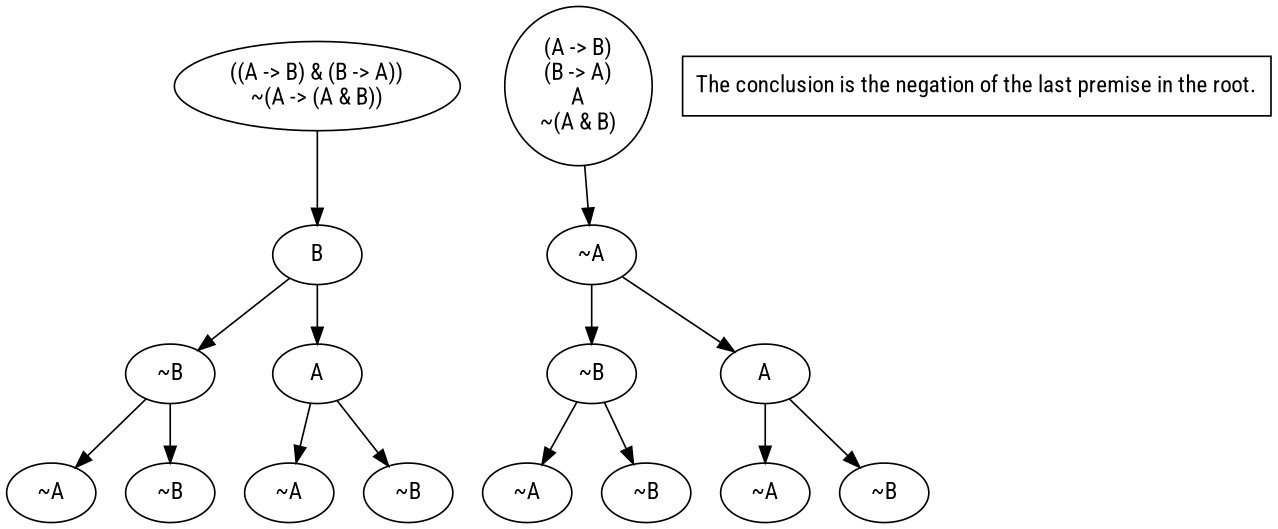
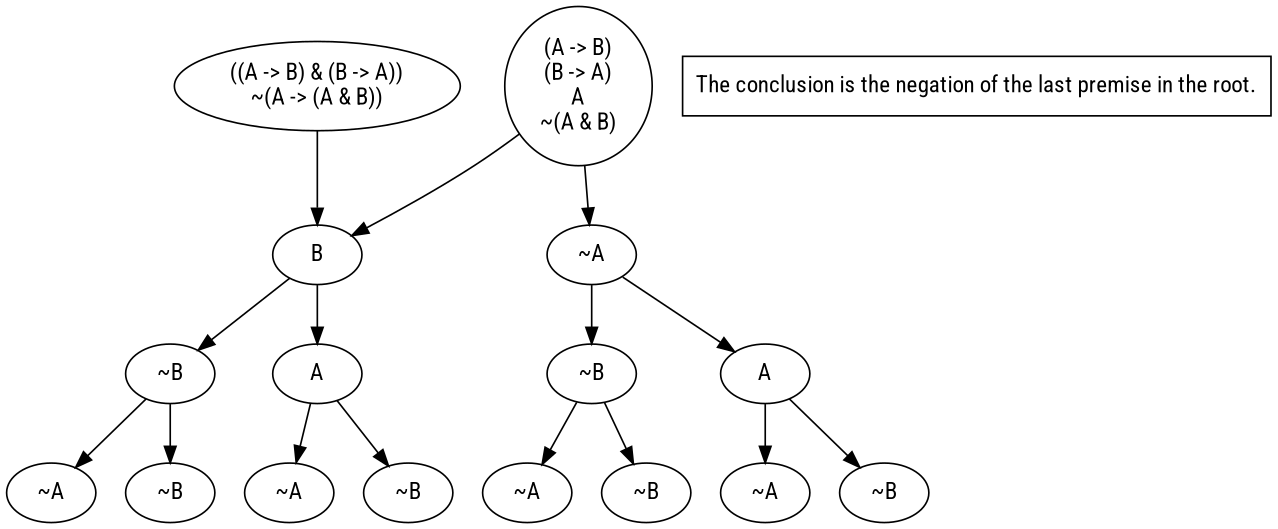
edge "(A -> B) (B -> A) A ~(A & B)" -> "B": added
